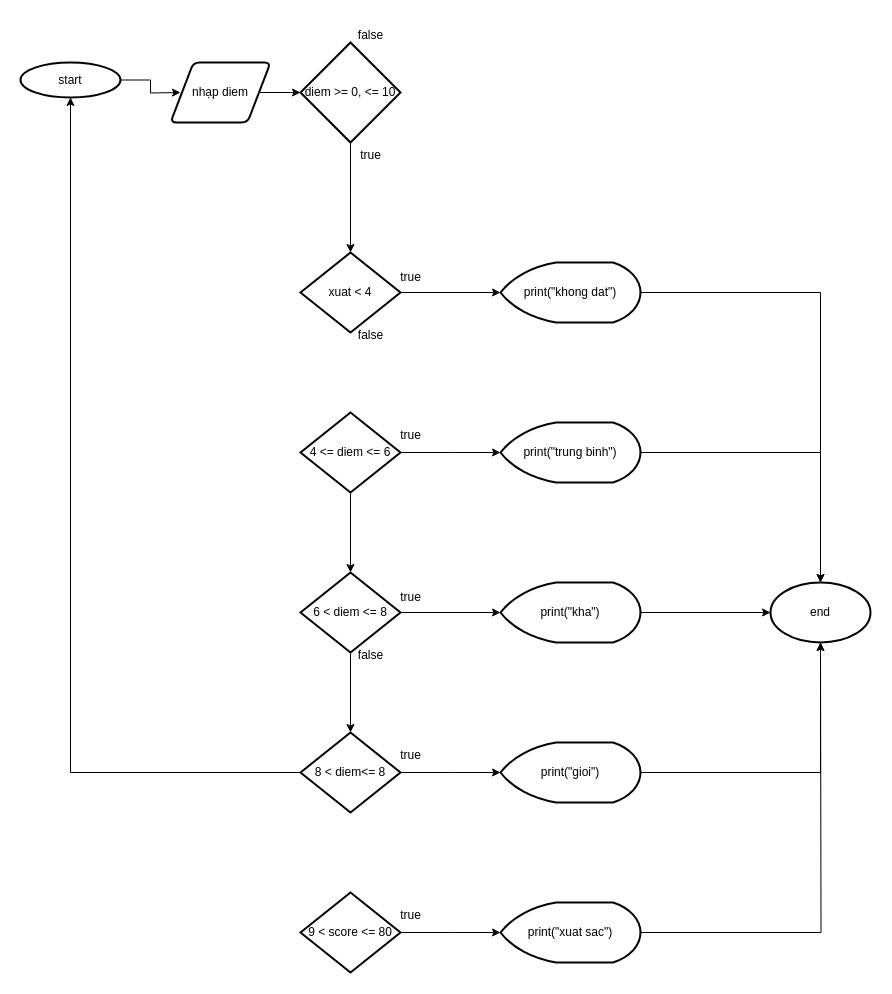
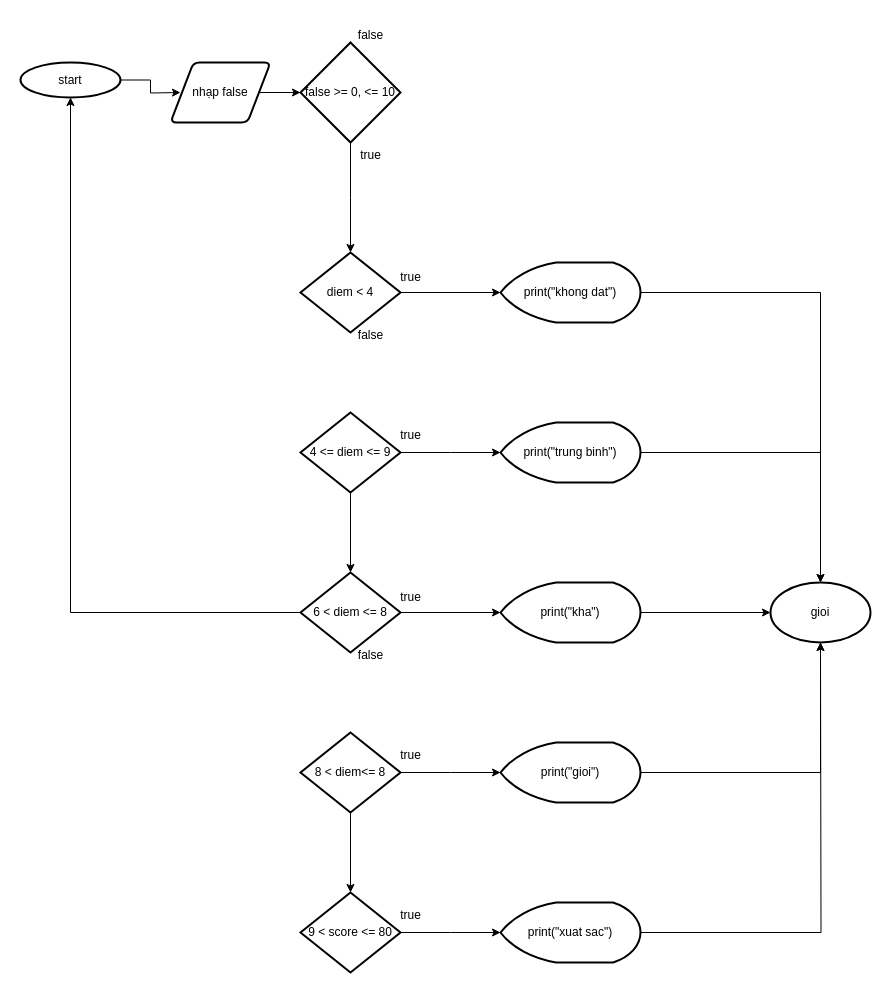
node "nhạp diem": label "nhạp diem" -> "nhạp false"
node "diem >= 0, <= 10": label "diem >= 0, <= 10" -> "false >= 0, <= 10"
node "xuat < 4": label "xuat < 4" -> "diem < 4"
node "4 <= diem <= 6": label "4 <= diem <= 6" -> "4 <= diem <= 9"
node "end": label "end" -> "gioi"
edge "6 < diem <= 8" -> "8 < diem<= 8": now "6 < diem <= 8" -> "start"
edge "8 < diem<= 8" -> "start": now "8 < diem<= 8" -> "9 < score <= 80"
